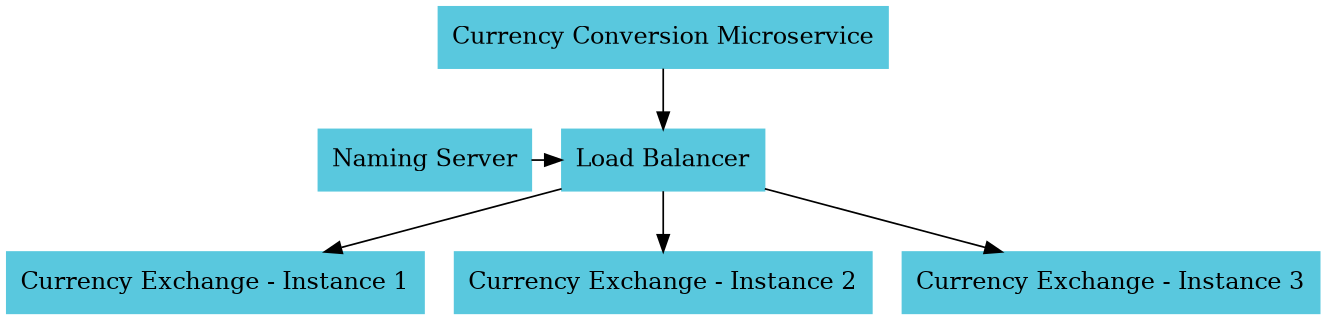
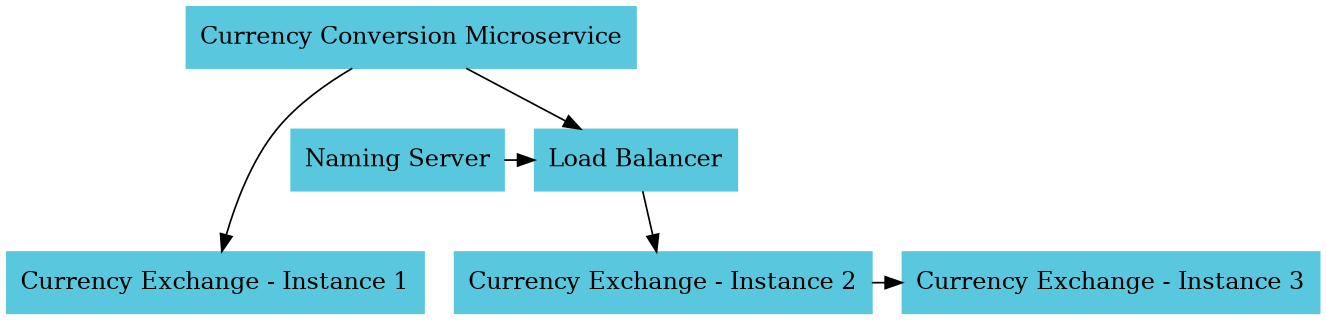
edge "Load Balancer" -> "Currency Exchange - Instance 1": now "Currency Conversion Microservice" -> "Currency Exchange - Instance 1"
edge "Load Balancer" -> "Currency Exchange - Instance 3": now "Currency Exchange - Instance 2" -> "Currency Exchange - Instance 3"
